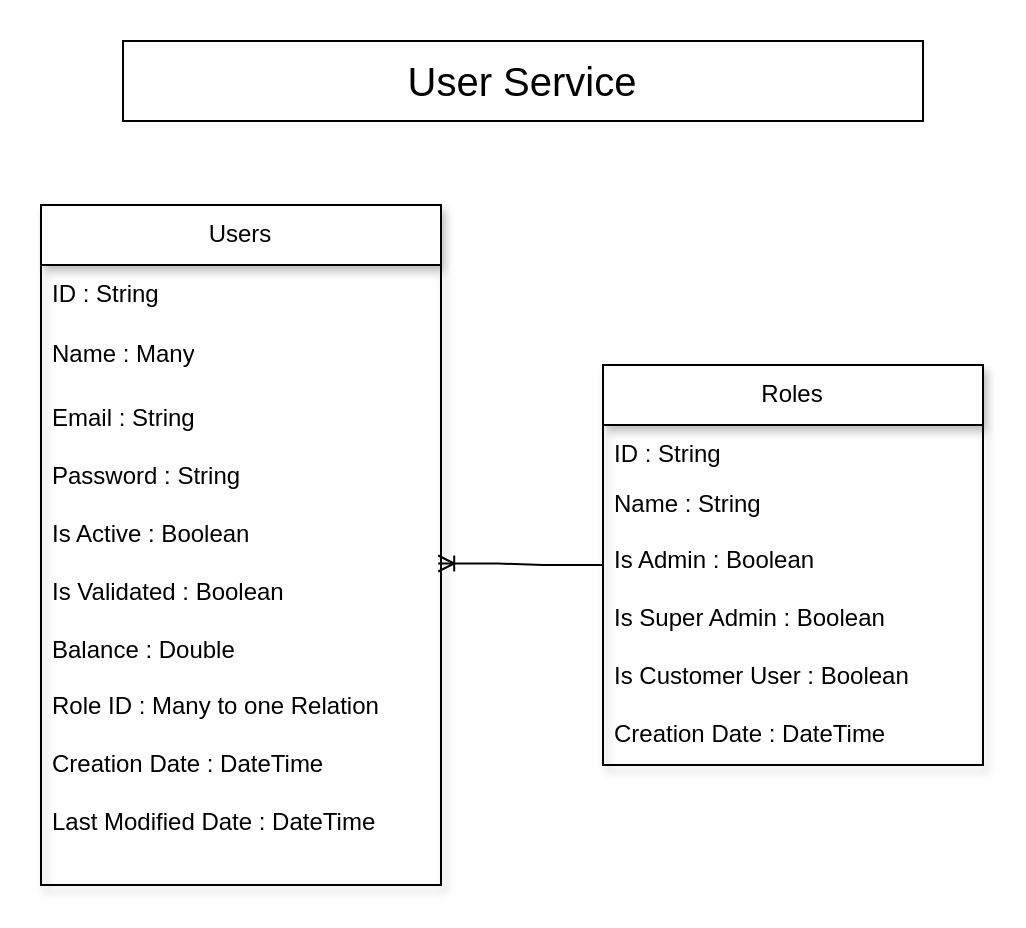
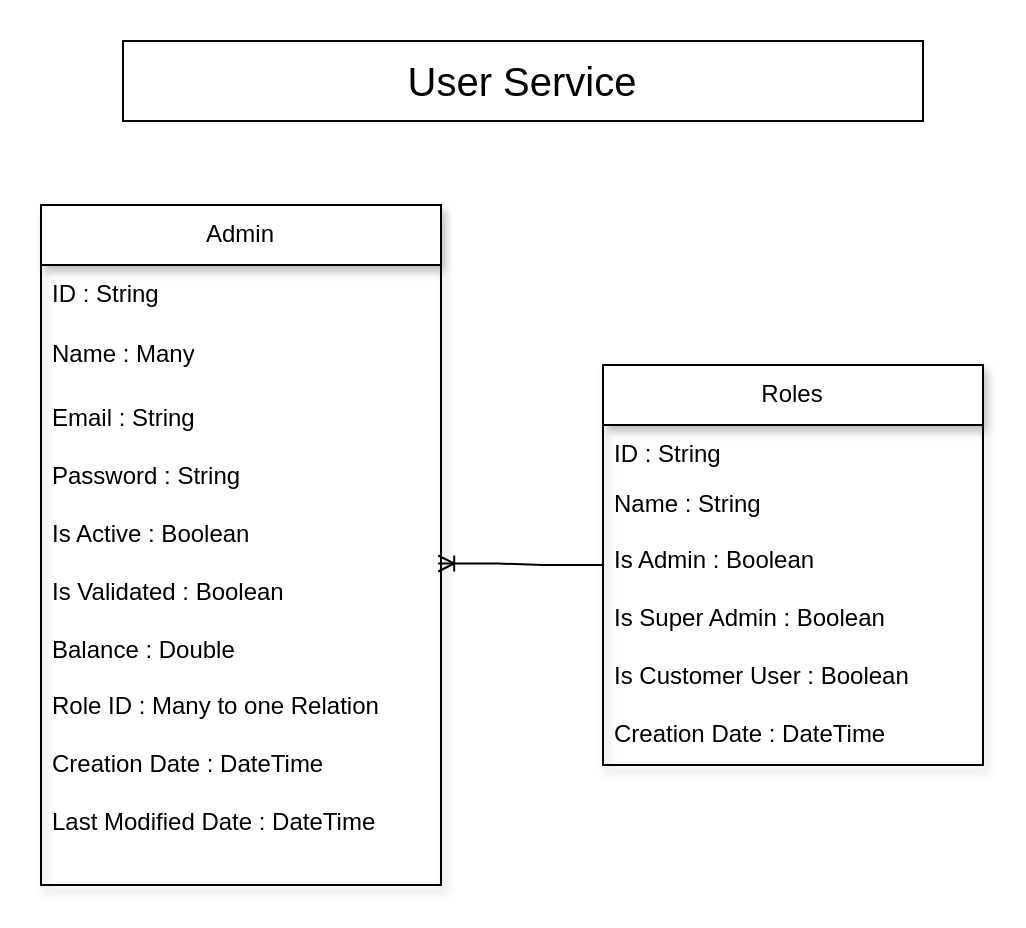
node "Users": label "Users" -> "Admin"
